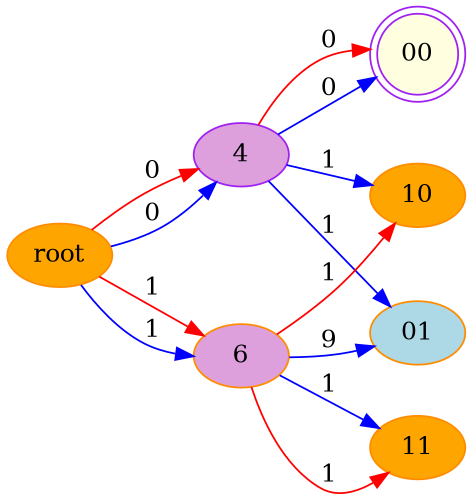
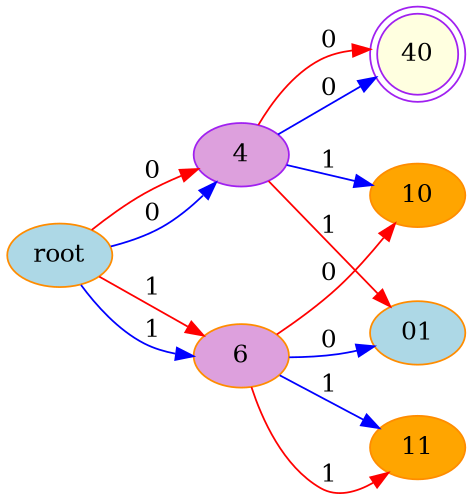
node "00": label "00" -> "40"
edge "4" -> "01": color blue -> red
node "root": fillcolor orange -> lightblue
edge "6" -> "10": label "1" -> "0"
edge "6" -> "01": label "9" -> "0"
